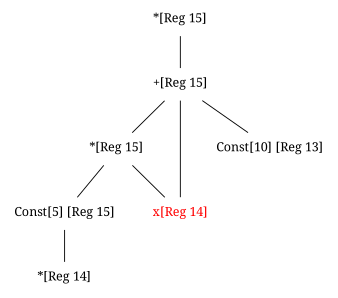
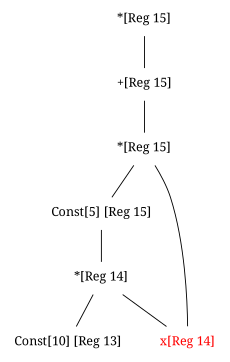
edge "+[Reg 15]" -- "Const[10] [Reg 13]": now "*[Reg 14]" -- "Const[10] [Reg 13]"
edge "+[Reg 15]" -- "x[Reg 14]": now "*[Reg 14]" -- "x[Reg 14]"
